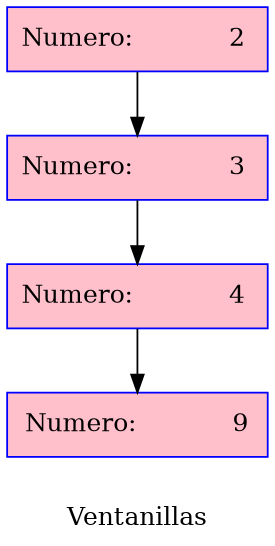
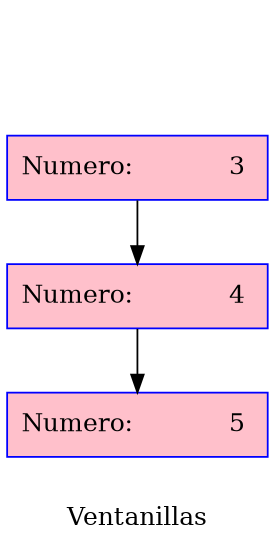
node "Numero:            2": removed
node "Numero:            9": label "Numero:            9" -> "Numero:            5"
